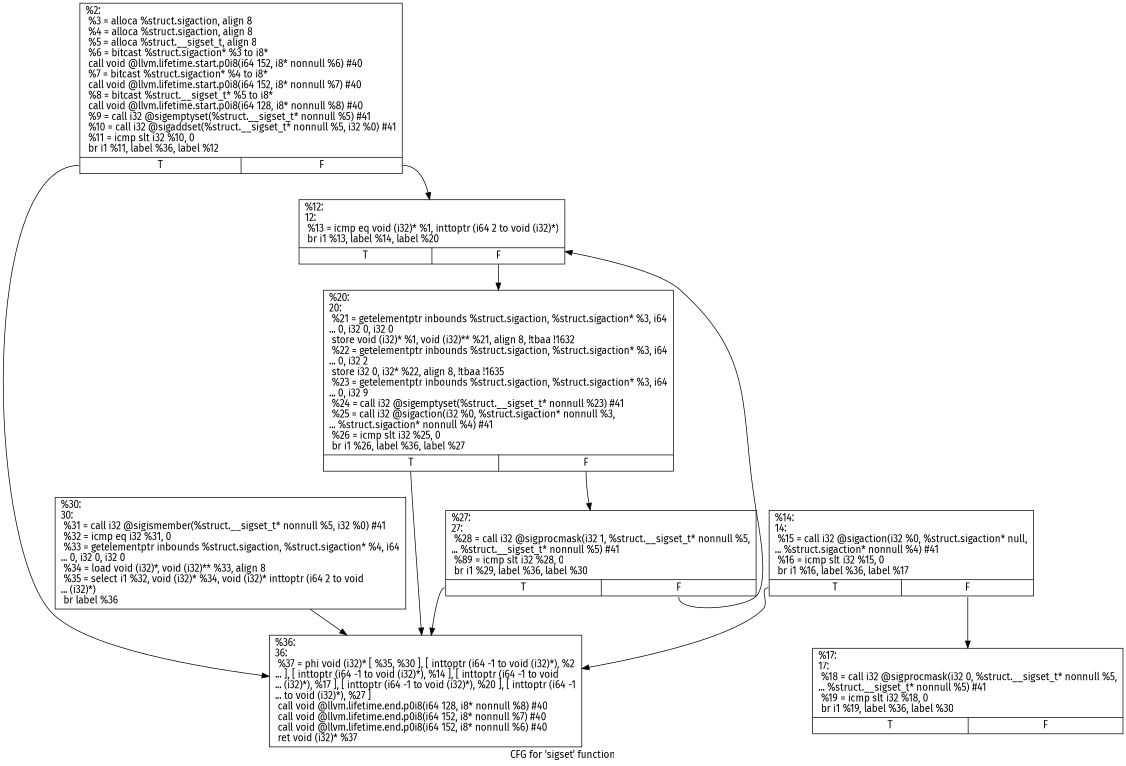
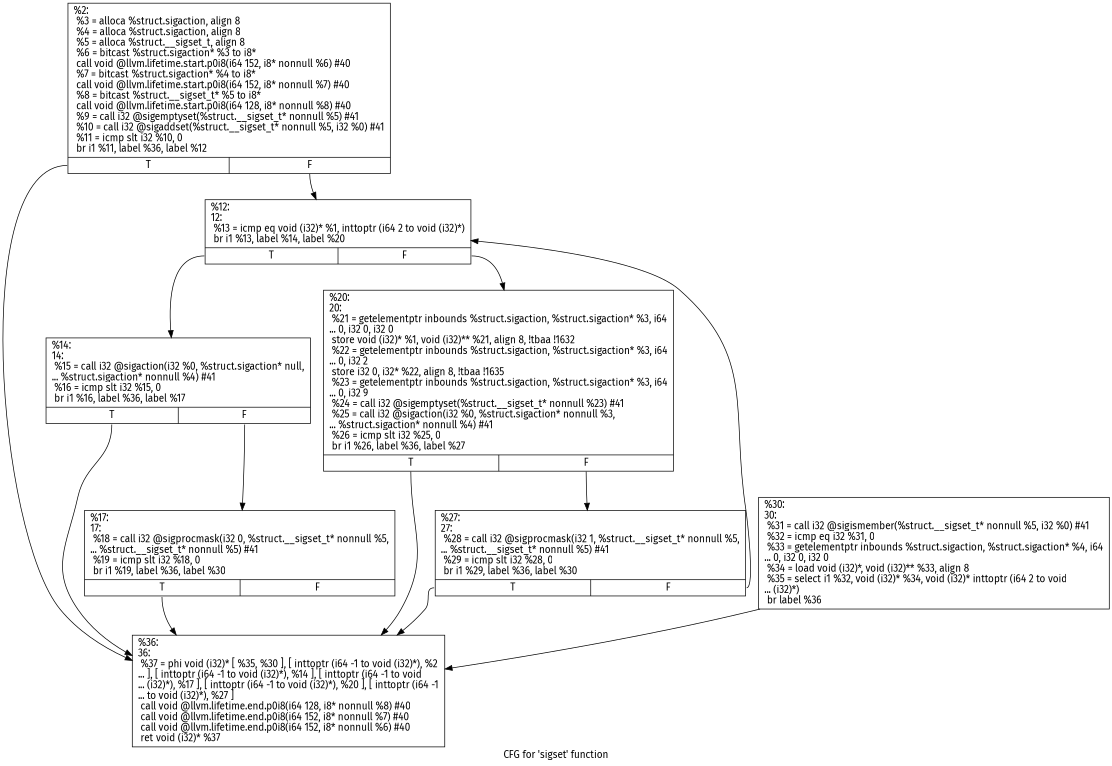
edge "%12:" -> "%14:": added
node "%27:": text "%89 = icmp slt i32 %28, 0" -> "%29 = icmp slt i32 %28, 0"
edge "%17:" -> "%36:": added
